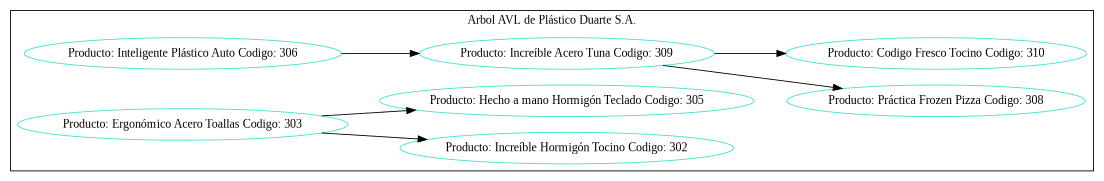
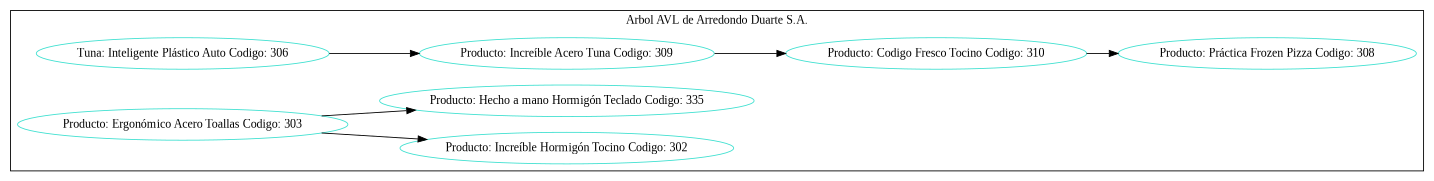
cluster "Arbol AVL de Plástico Duarte S.A.": label "Arbol AVL de Plástico Duarte S.A." -> "Arbol AVL de Arredondo Duarte S.A."
node "Producto: Inteligente Plástico Auto Codigo: 306": label "Producto: Inteligente Plástico Auto Codigo: 306" -> "Tuna: Inteligente Plástico Auto Codigo: 306"
edge "Producto: Increíble Acero Tuna Codigo: 309" -> "Producto: Práctica Frozen Pizza Codigo: 308": now "Producto: Codigo Fresco Tocino Codigo: 310" -> "Producto: Práctica Frozen Pizza Codigo: 308"
node "Producto: Hecho a mano Hormigón Teclado Codigo: 305": label "Producto: Hecho a mano Hormigón Teclado Codigo: 305" -> "Producto: Hecho a mano Hormigón Teclado Codigo: 335"
